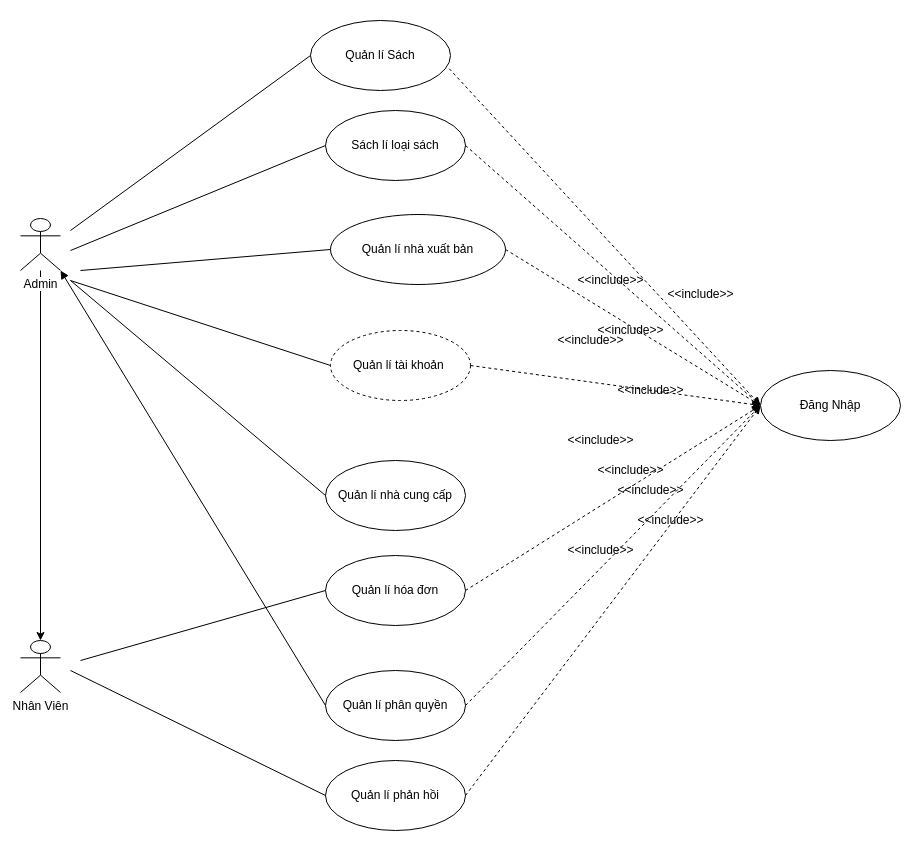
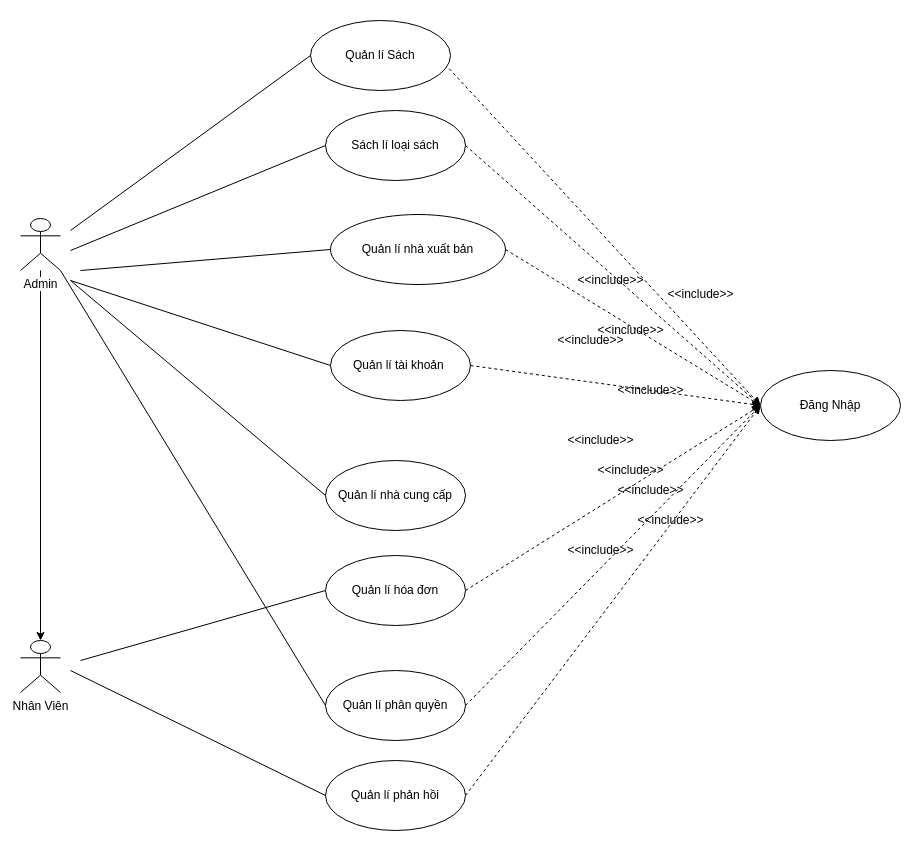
edge "Quản lí phân quyền" -> "Admin": arrowhead block -> none
node "Quản lí tài khoản": style dashed -> solid
